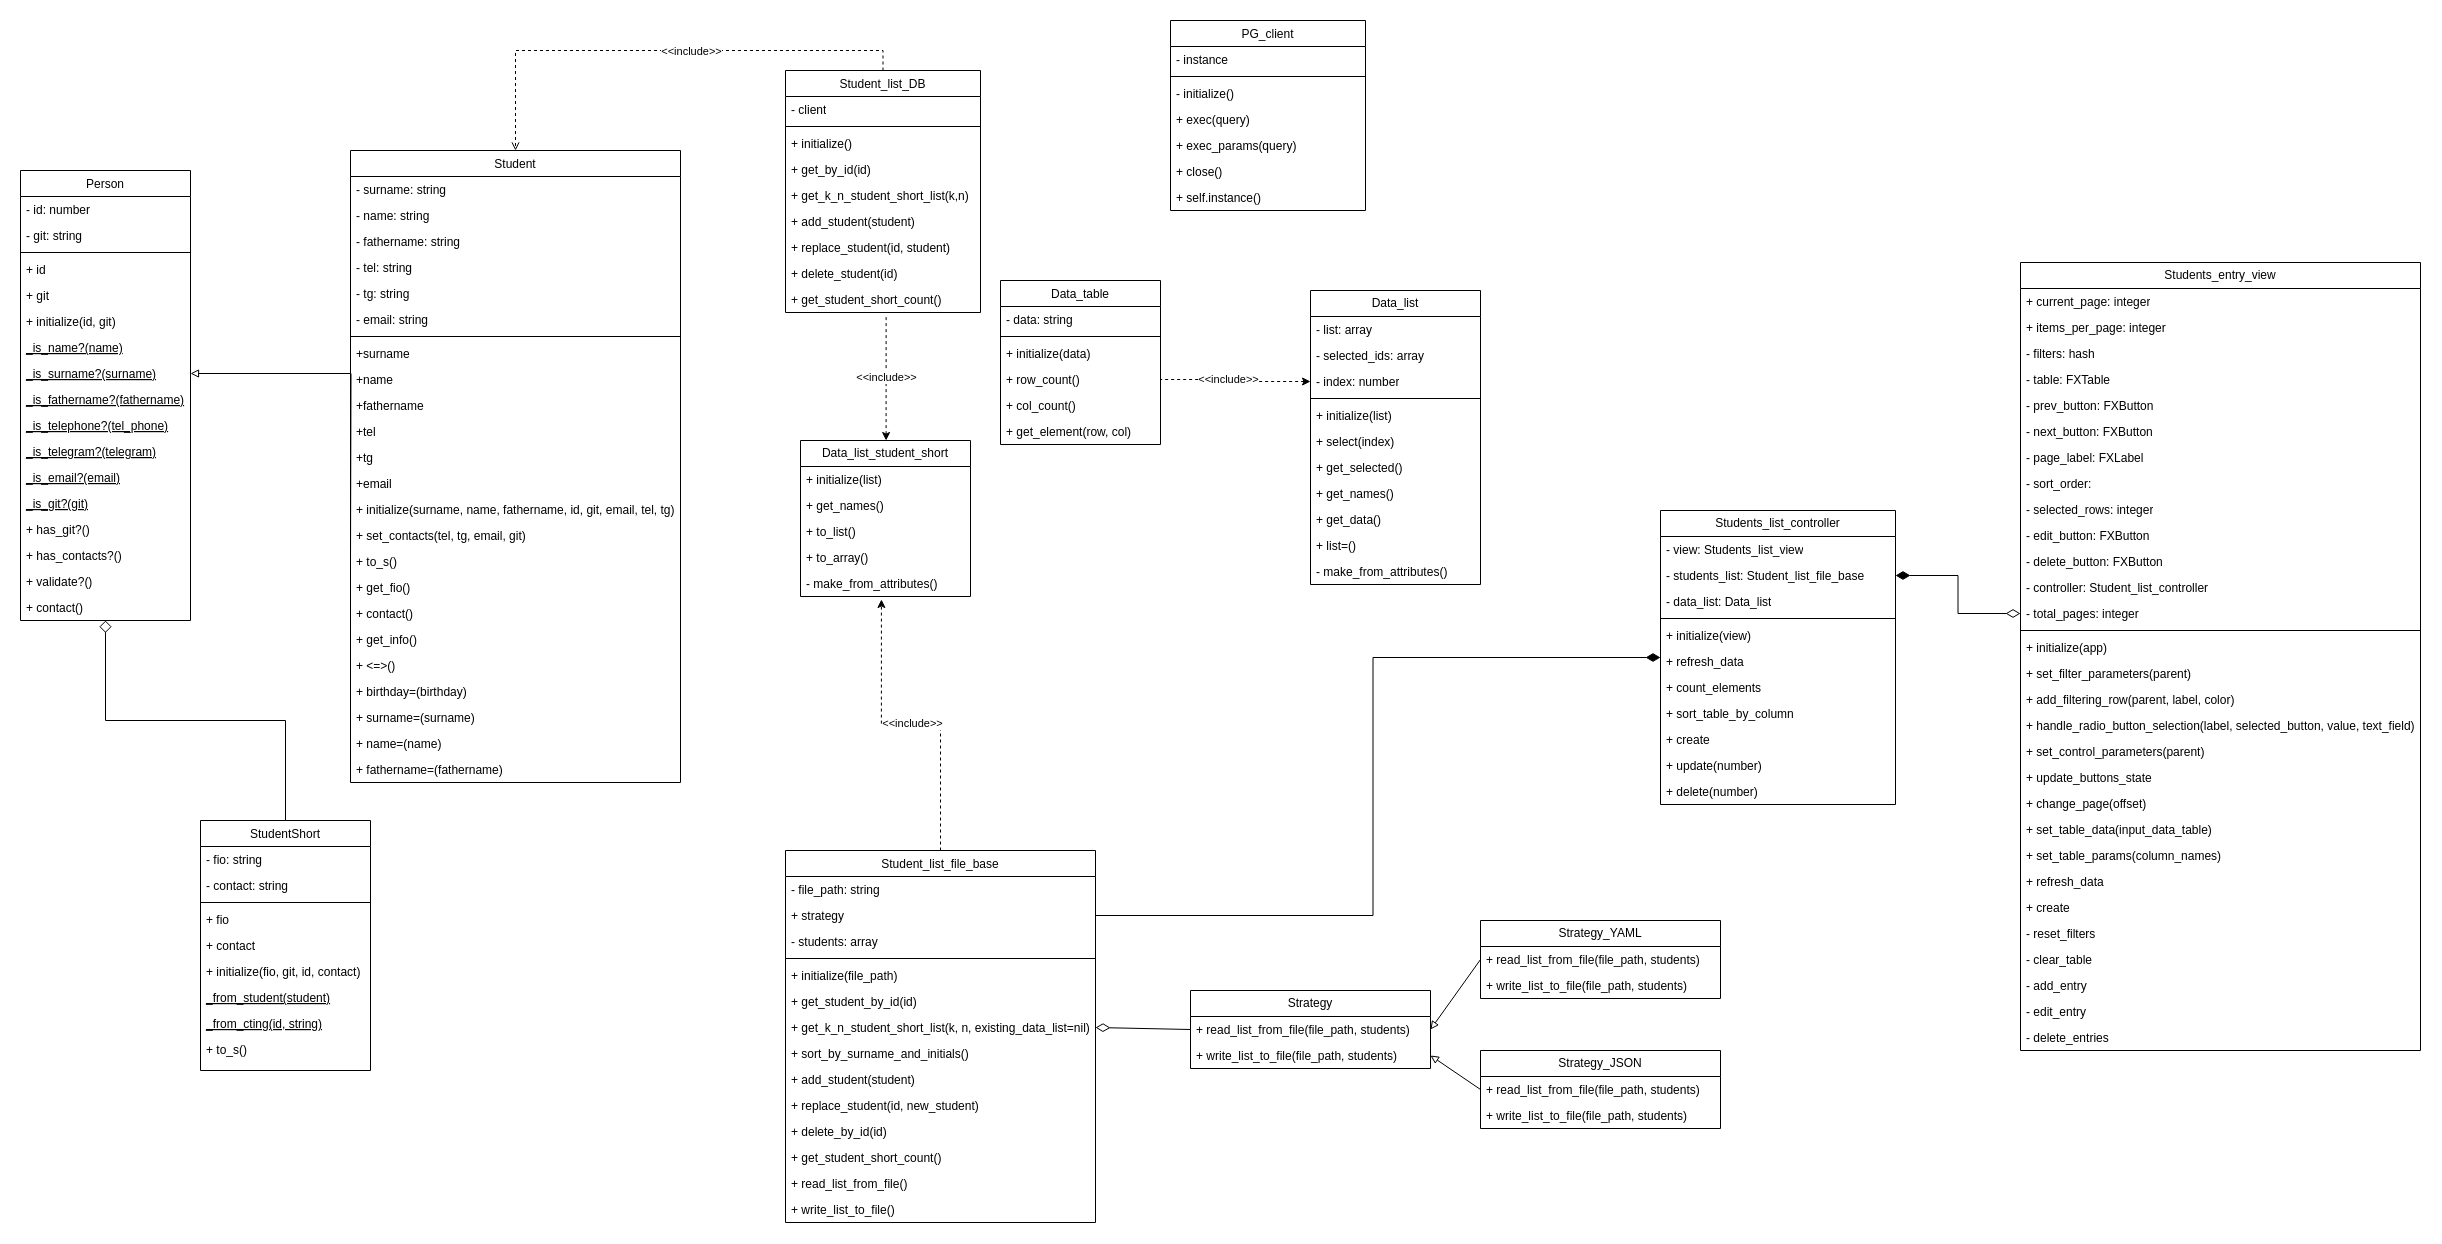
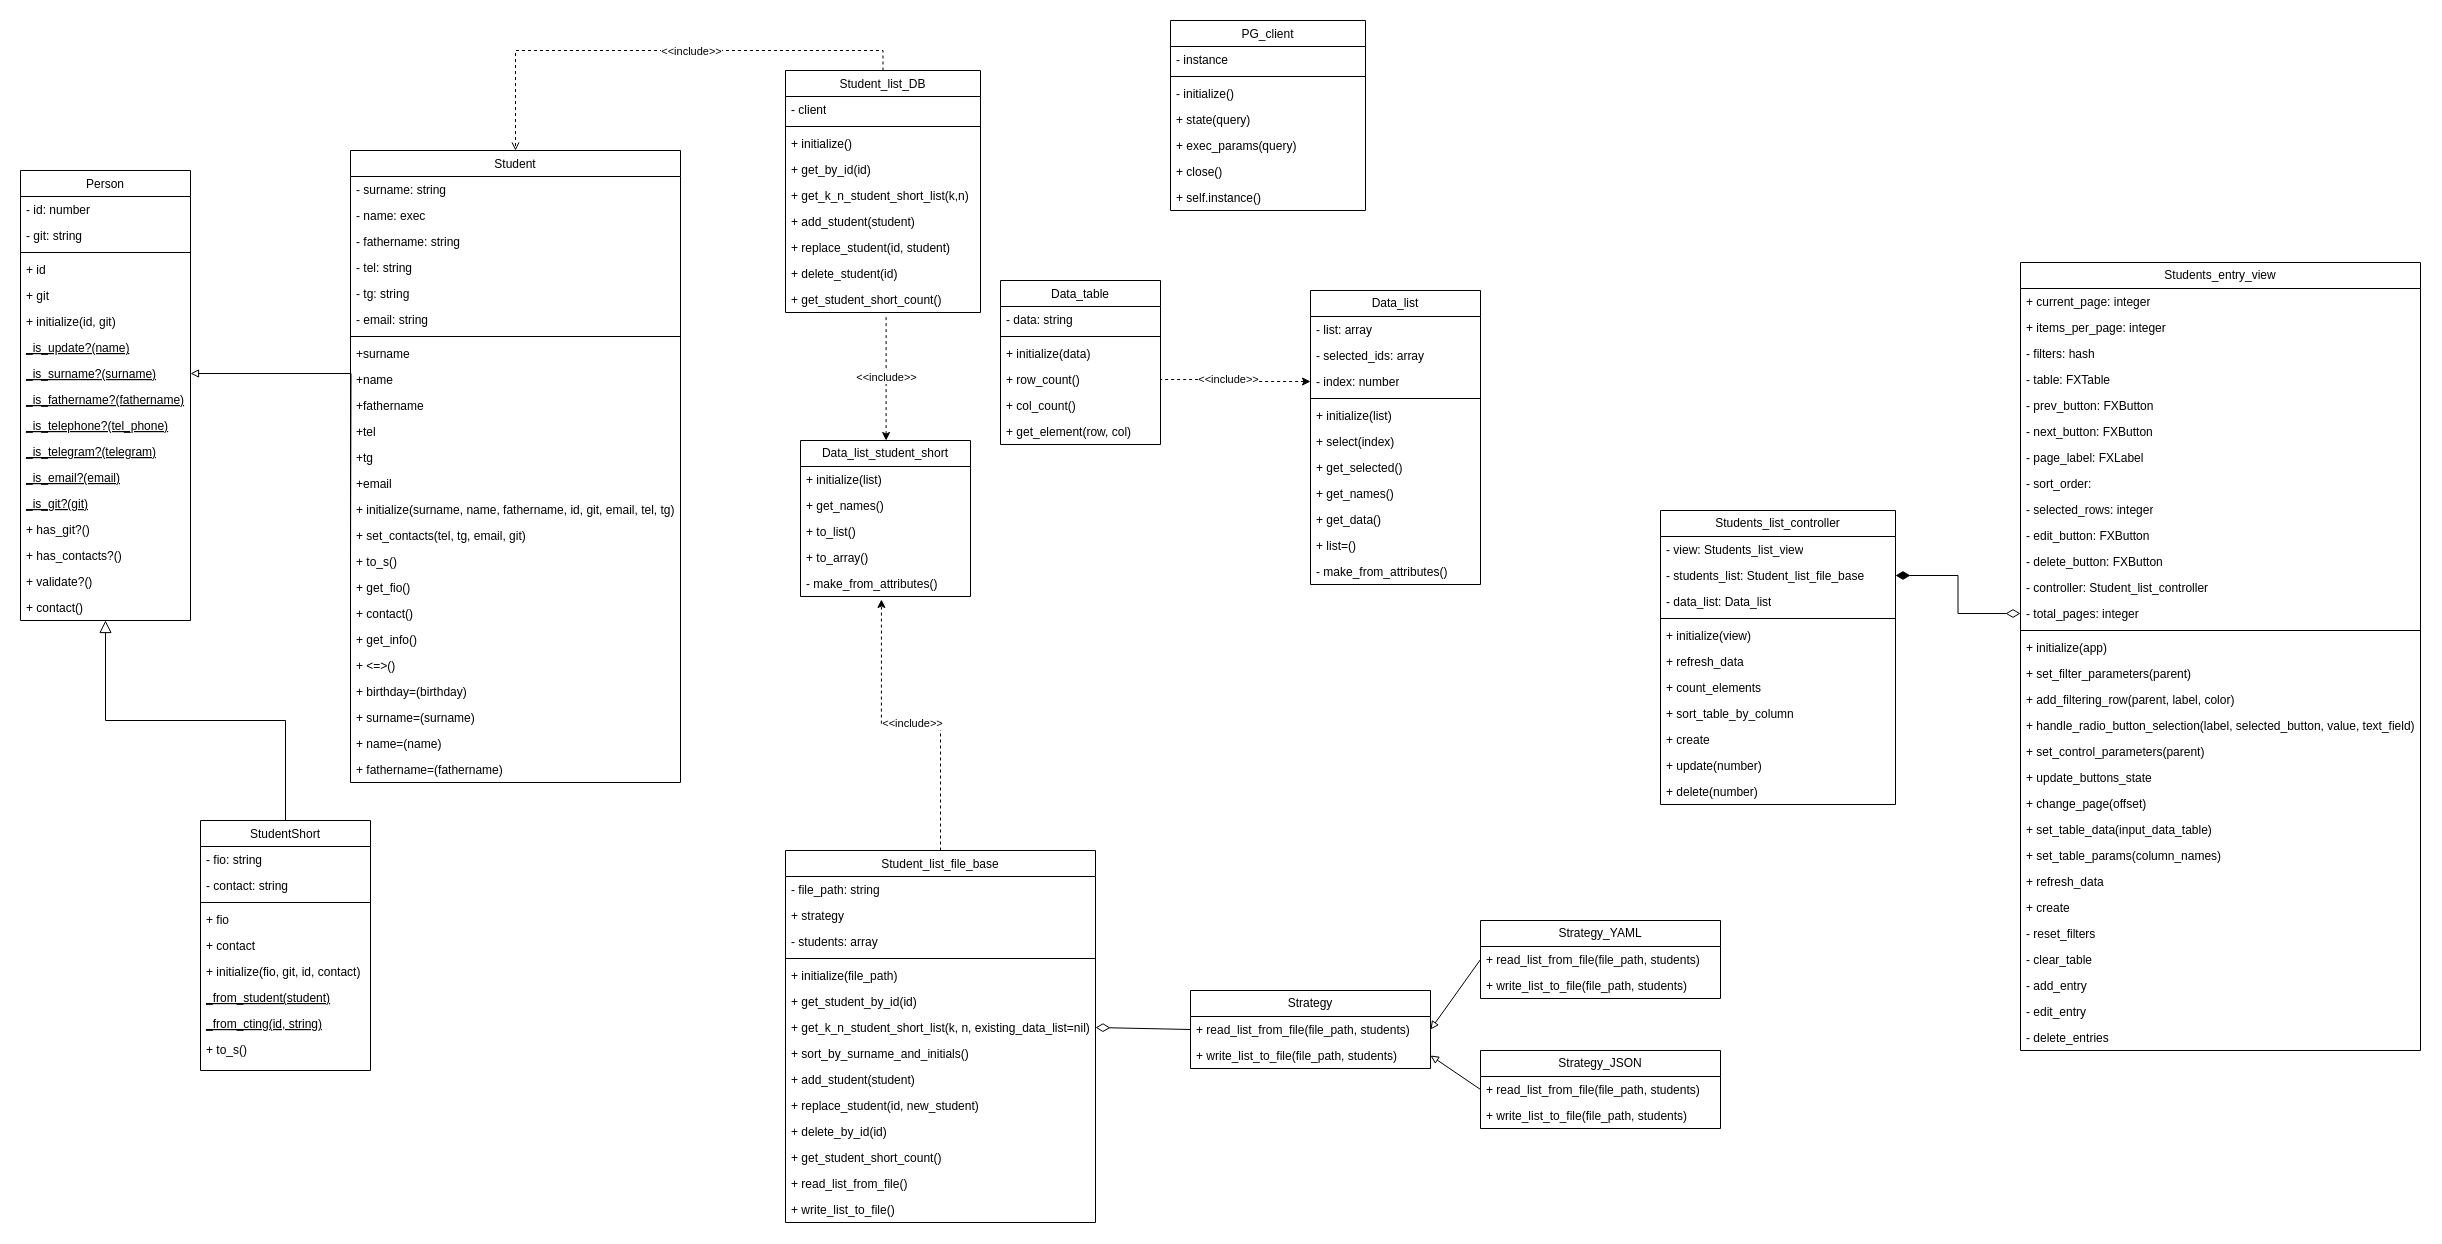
node "+ exec(query)": label "+ exec(query)" -> "+ state(query)"
node "- name: string": label "- name: string" -> "- name: exec"
node "_is_name?(name)": label "_is_name?(name)" -> "_is_update?(name)"
edge "StudentShort" -> "Person": arrowhead diamond -> block
edge "+ strategy" -> "Students_list_controller": removed
